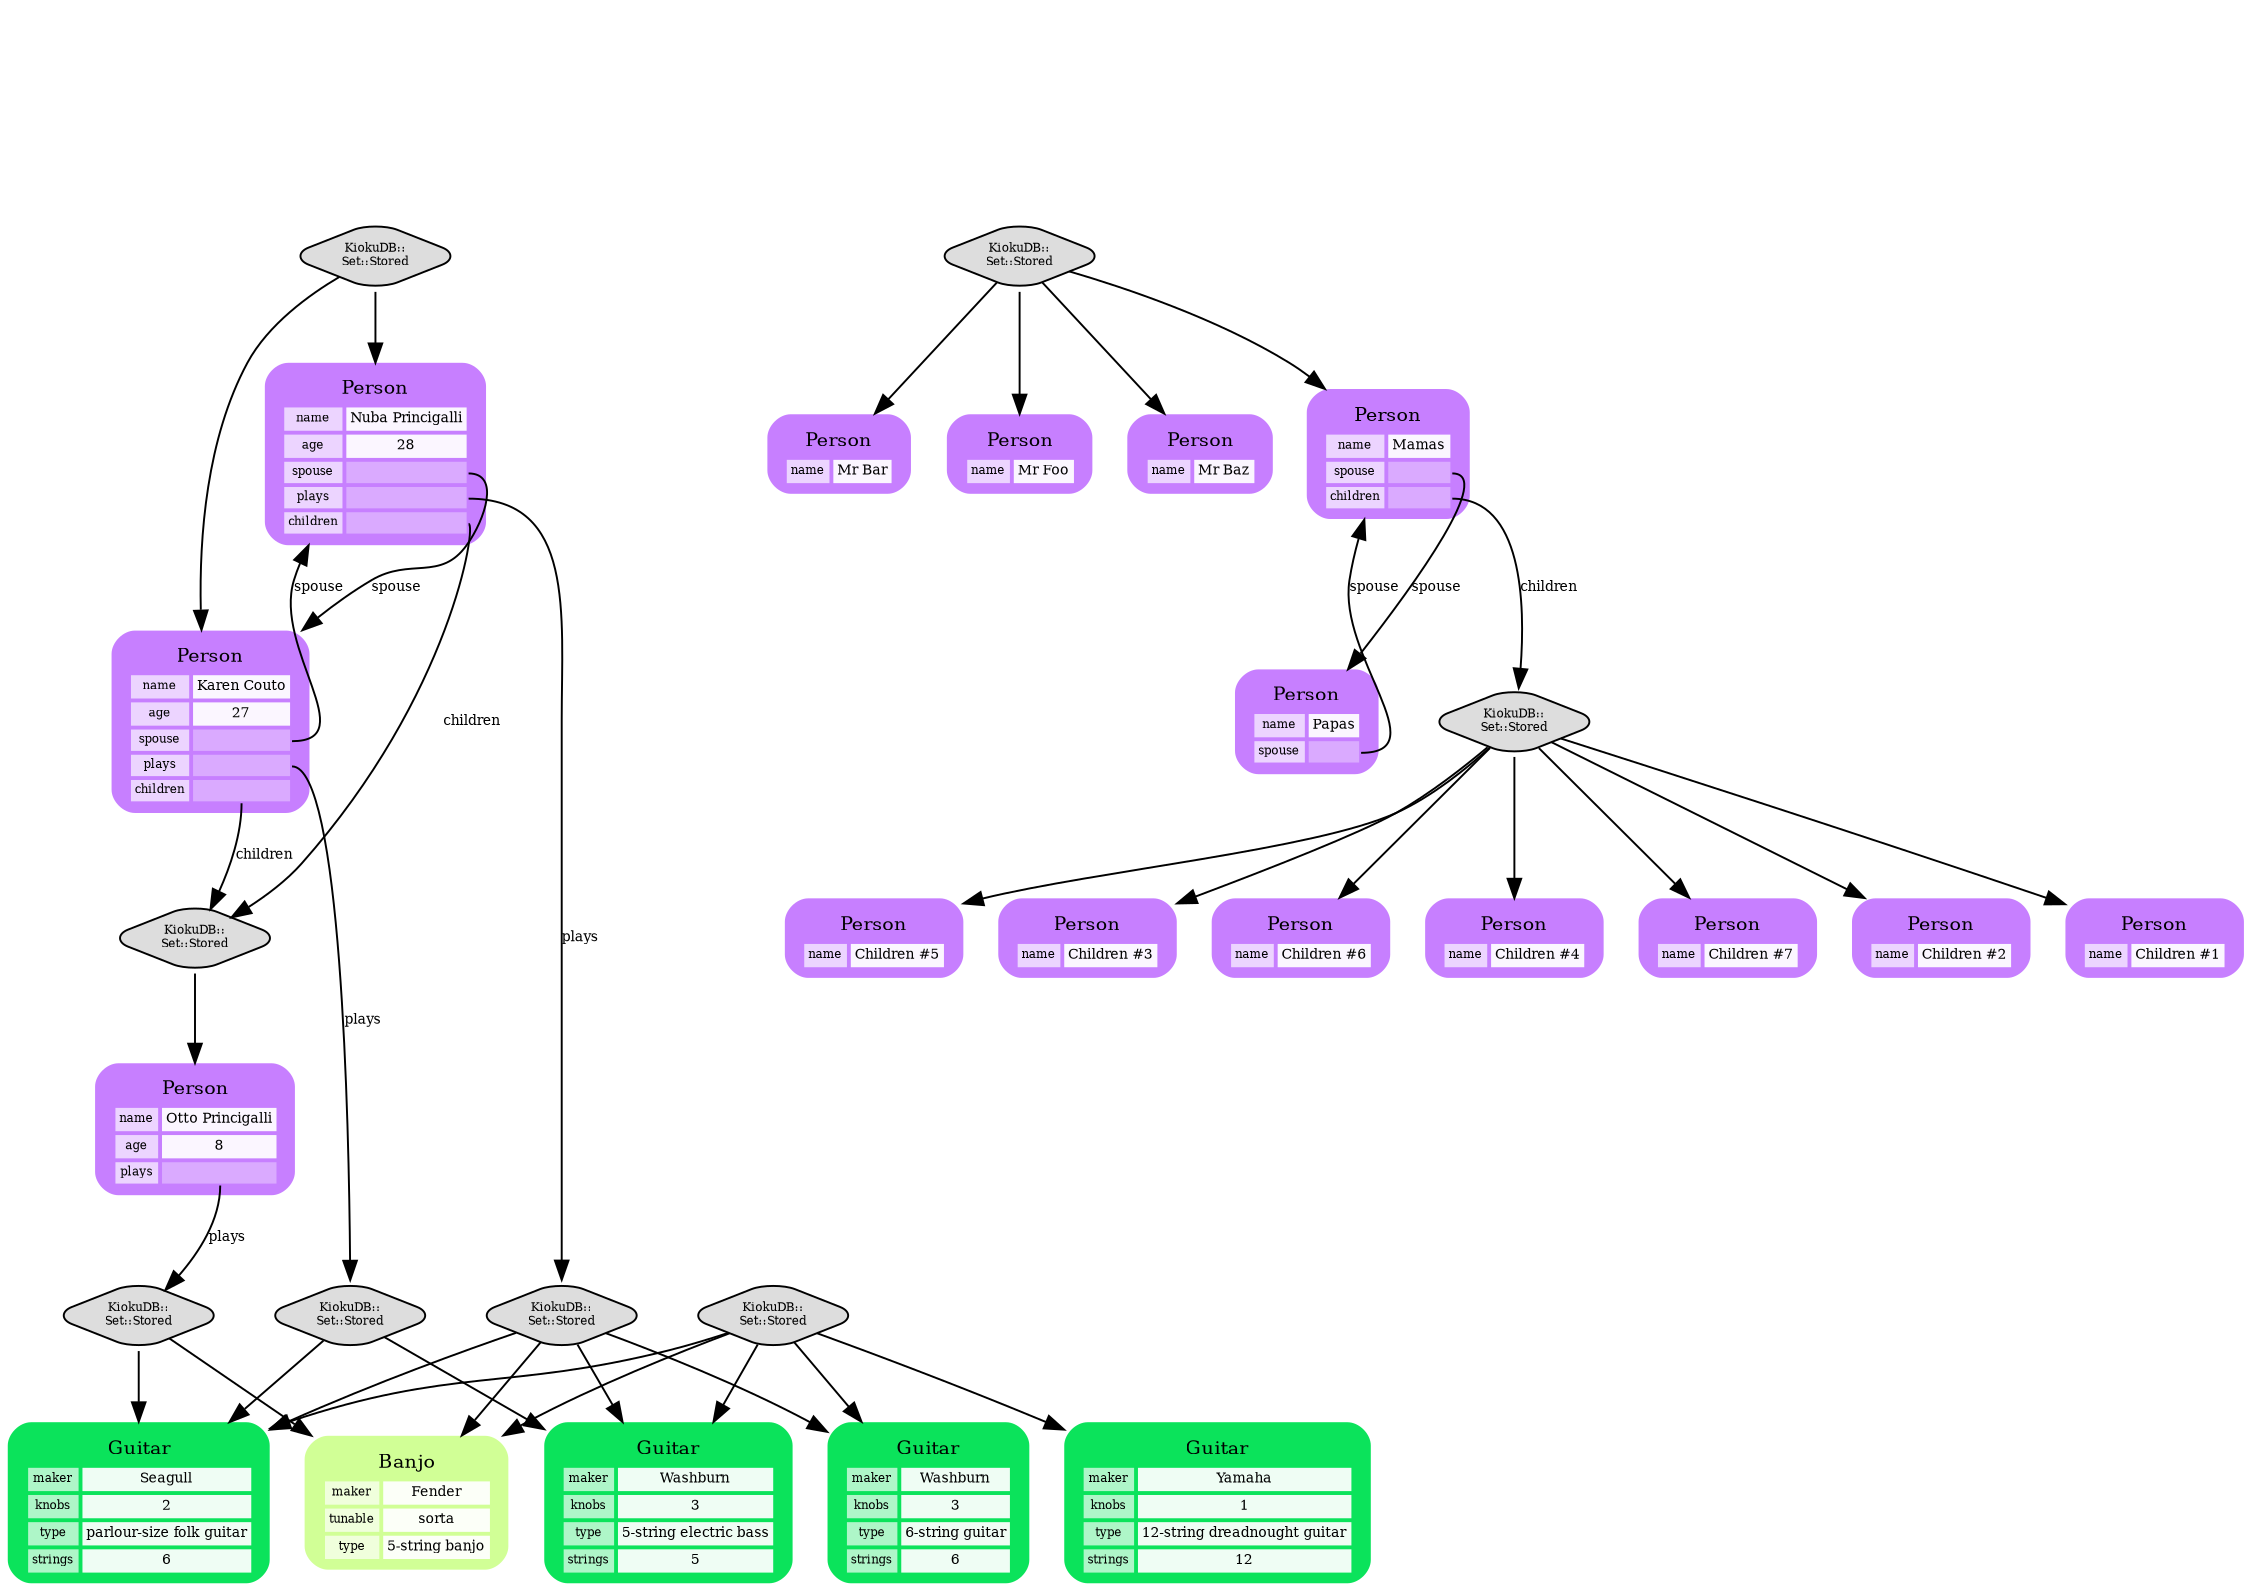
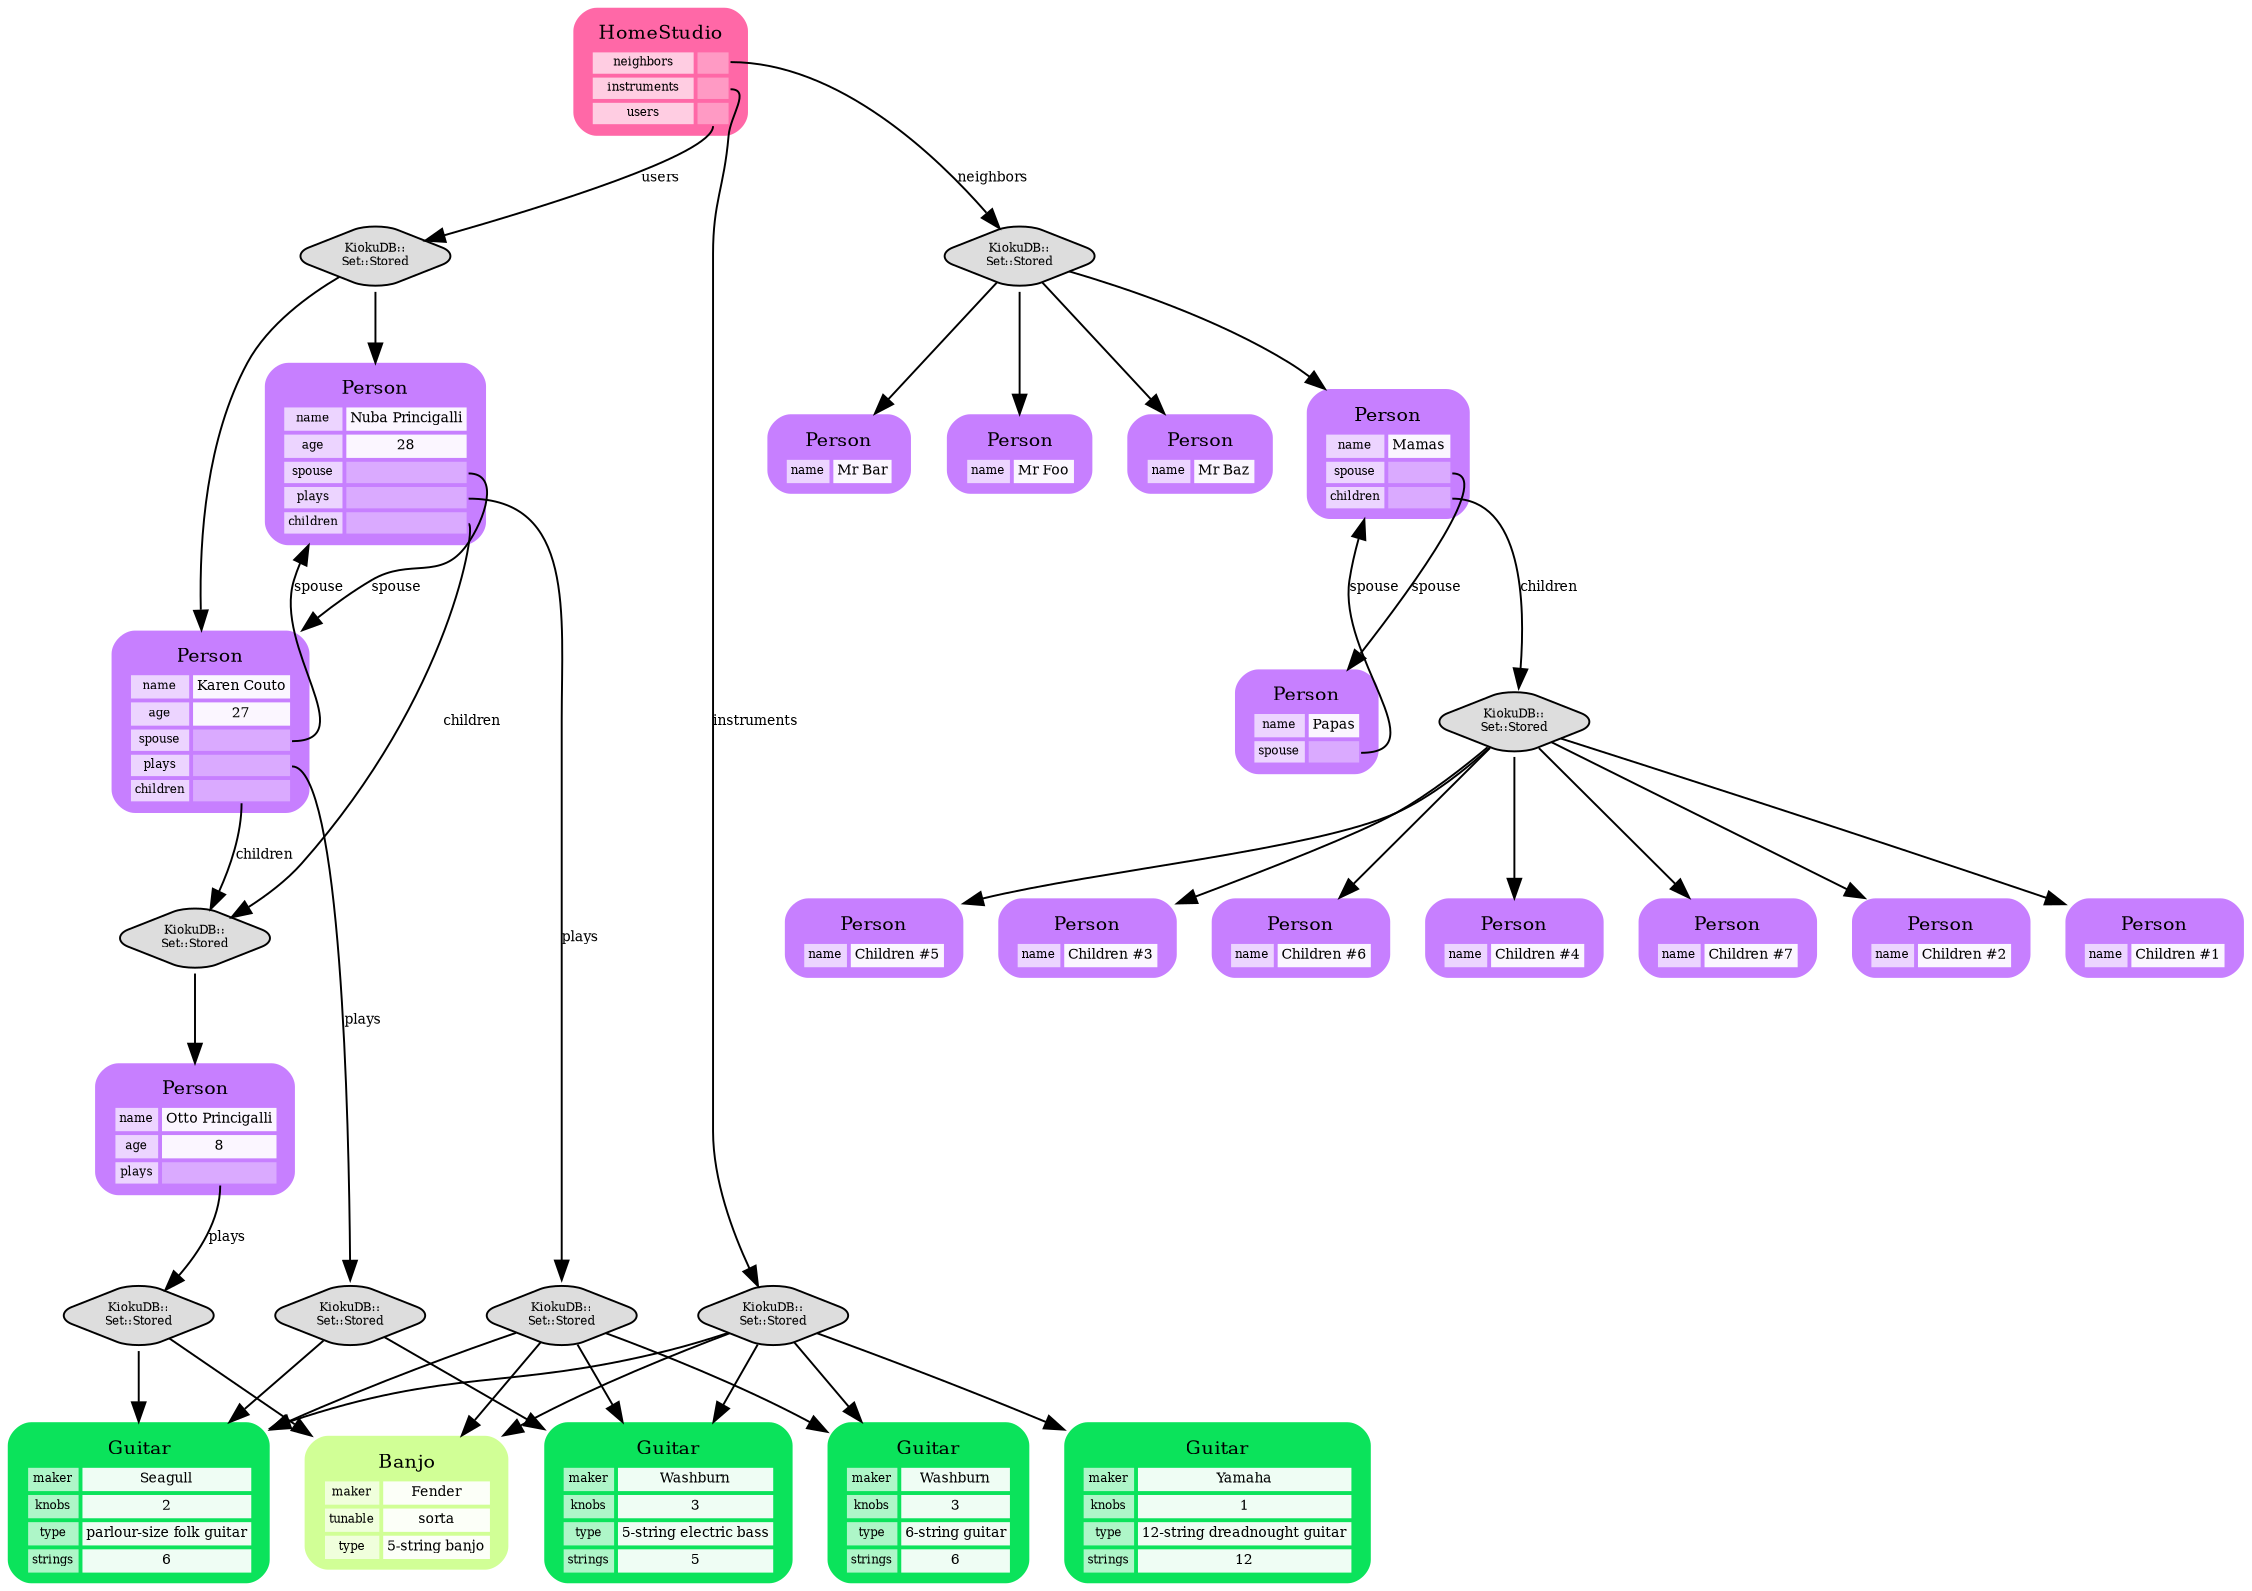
node "HomeStudio": added
